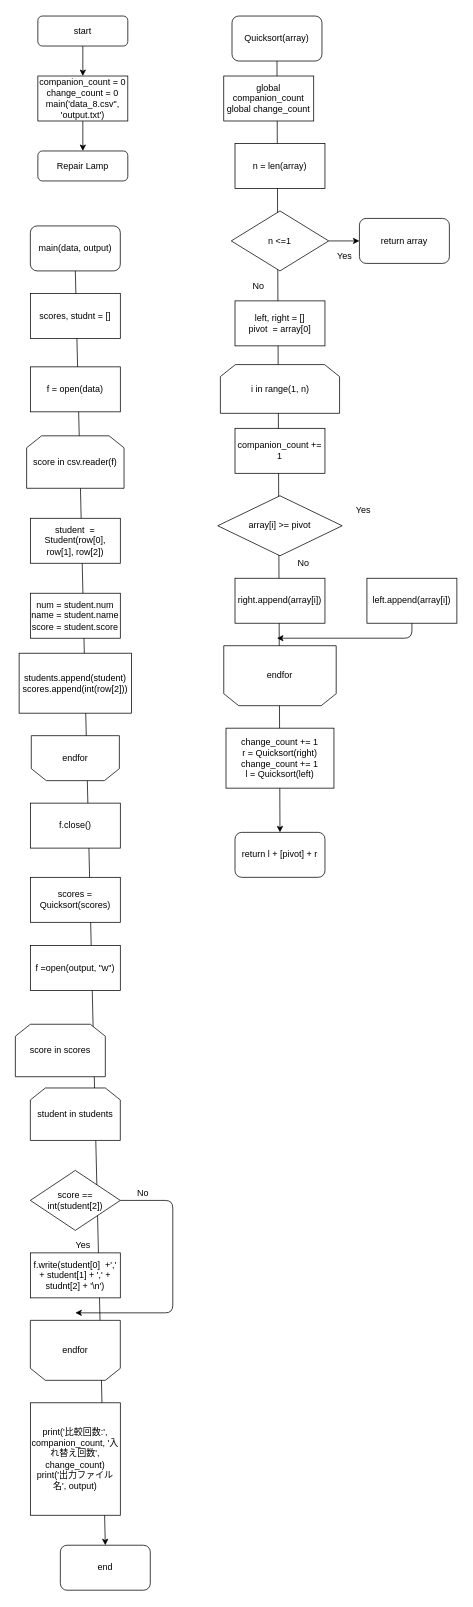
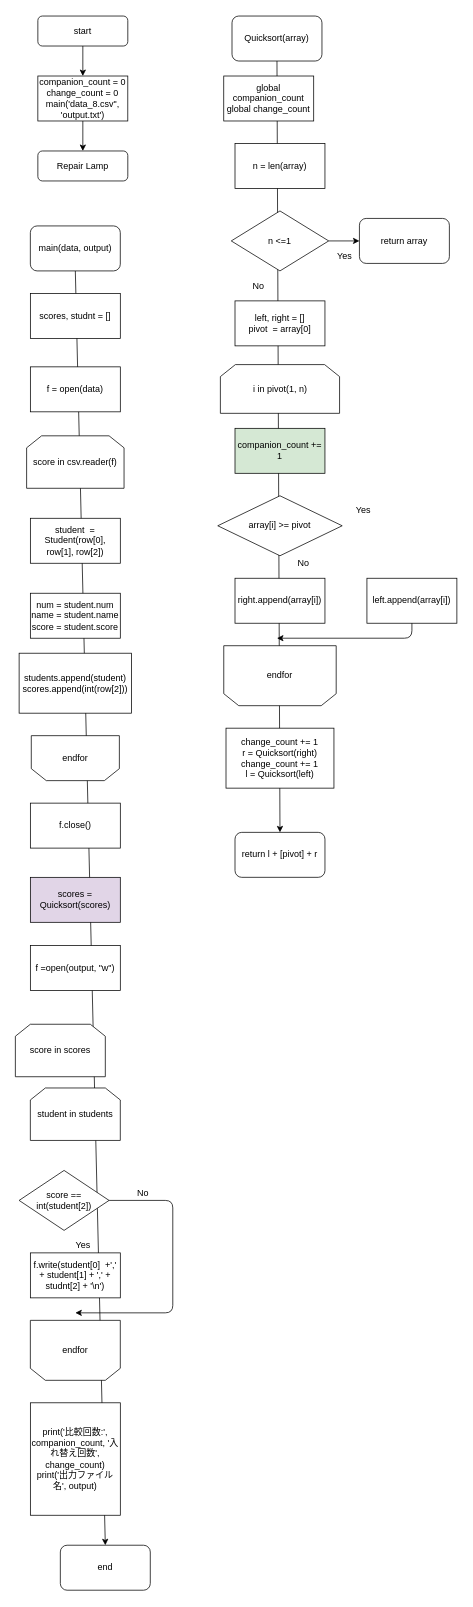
node "i in range(1, n)": label "i in range(1, n)" -> "i in pivot(1, n)"
node "companion_count += 1": fillcolor #ffffff -> #d5e8d4
node "scores = Quicksort(scores)": fillcolor #ffffff -> #e1d5e7
node "score == int(student[2])": moved (75, 1200) -> (64, 1200)
